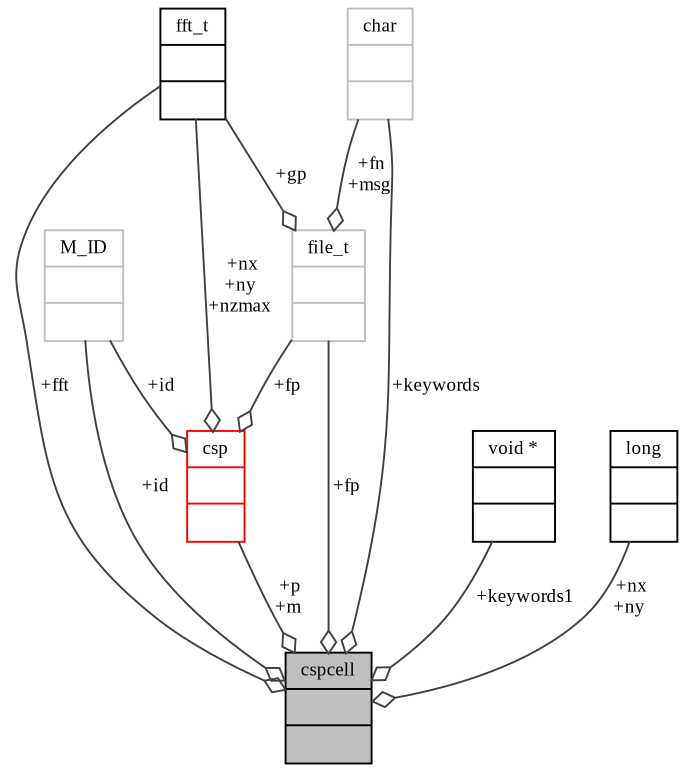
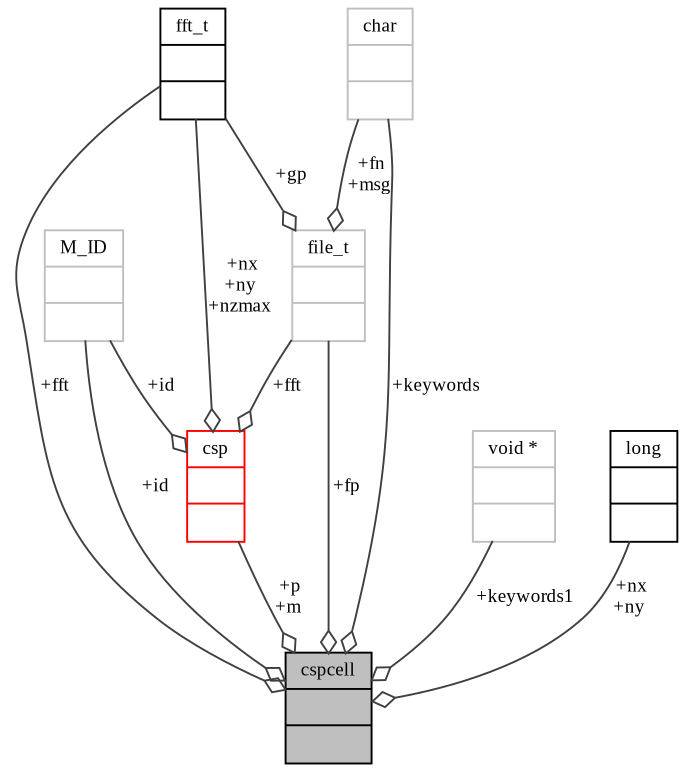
edge "file_t" -> "csp": label " +fp" -> " +fft"
node "void *": color black -> grey75
